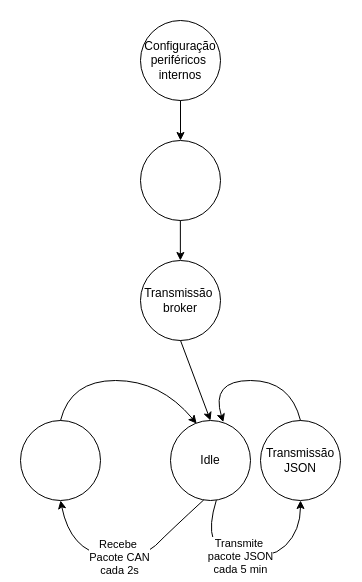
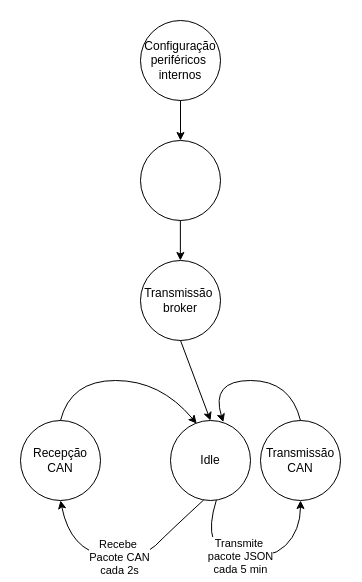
node "Recepção CAN": added
node "Transmissão JSON": label "Transmissão JSON" -> "Transmissão CAN"
